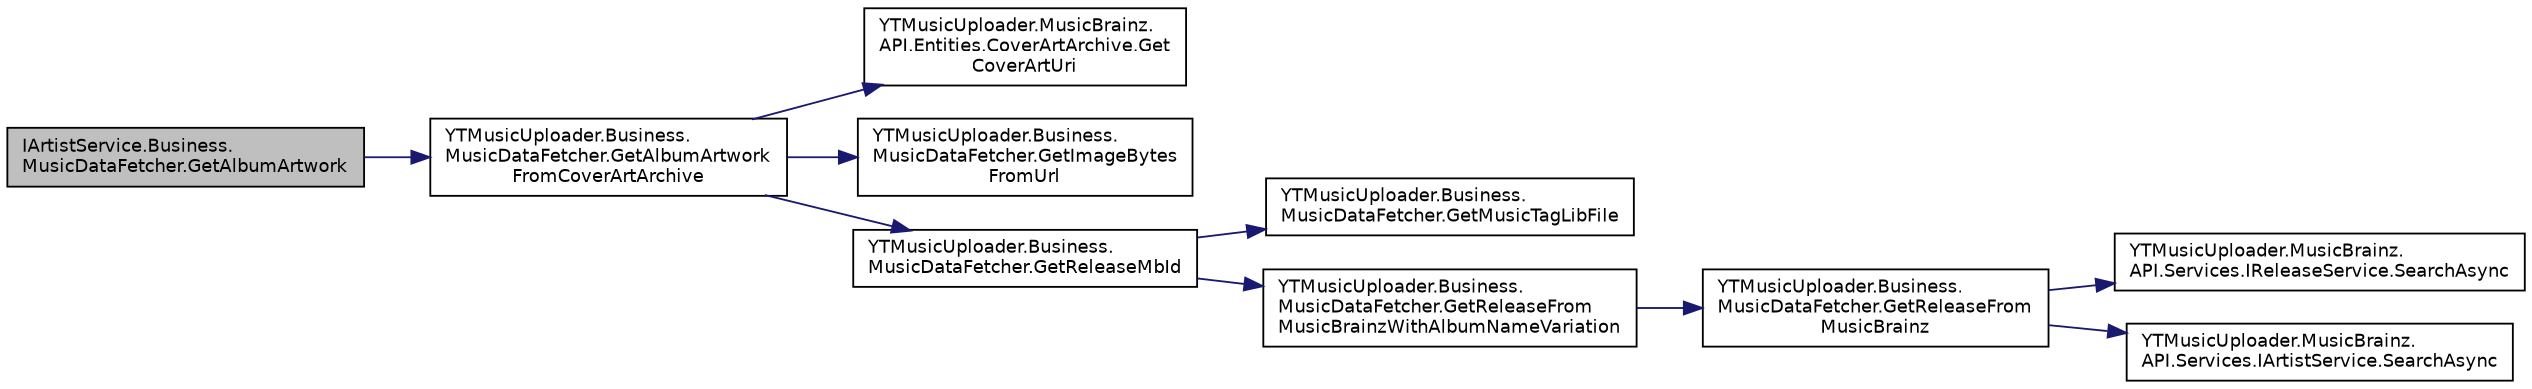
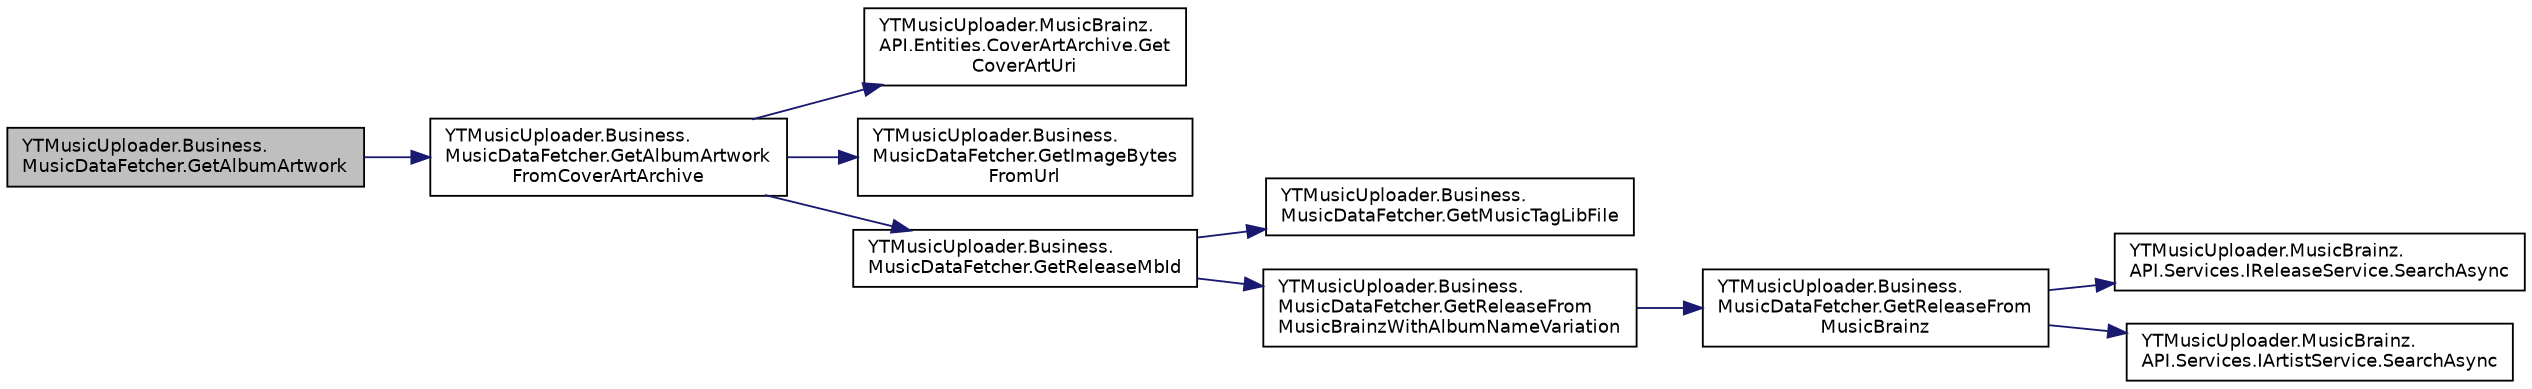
node "IArtistService.Business. MusicDataFetcher.GetAlbumArtwork": label "IArtistService.Business. MusicDataFetcher.GetAlbumArtwork" -> "YTMusicUploader.Business. MusicDataFetcher.GetAlbumArtwork"
